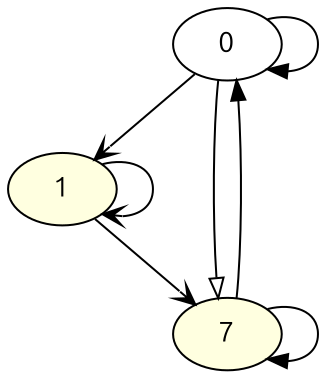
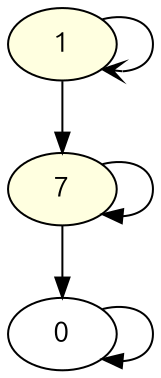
edge "0" -> "1": removed
edge "0" -> "7": removed
edge "1" -> "7": arrowhead vee -> normal
